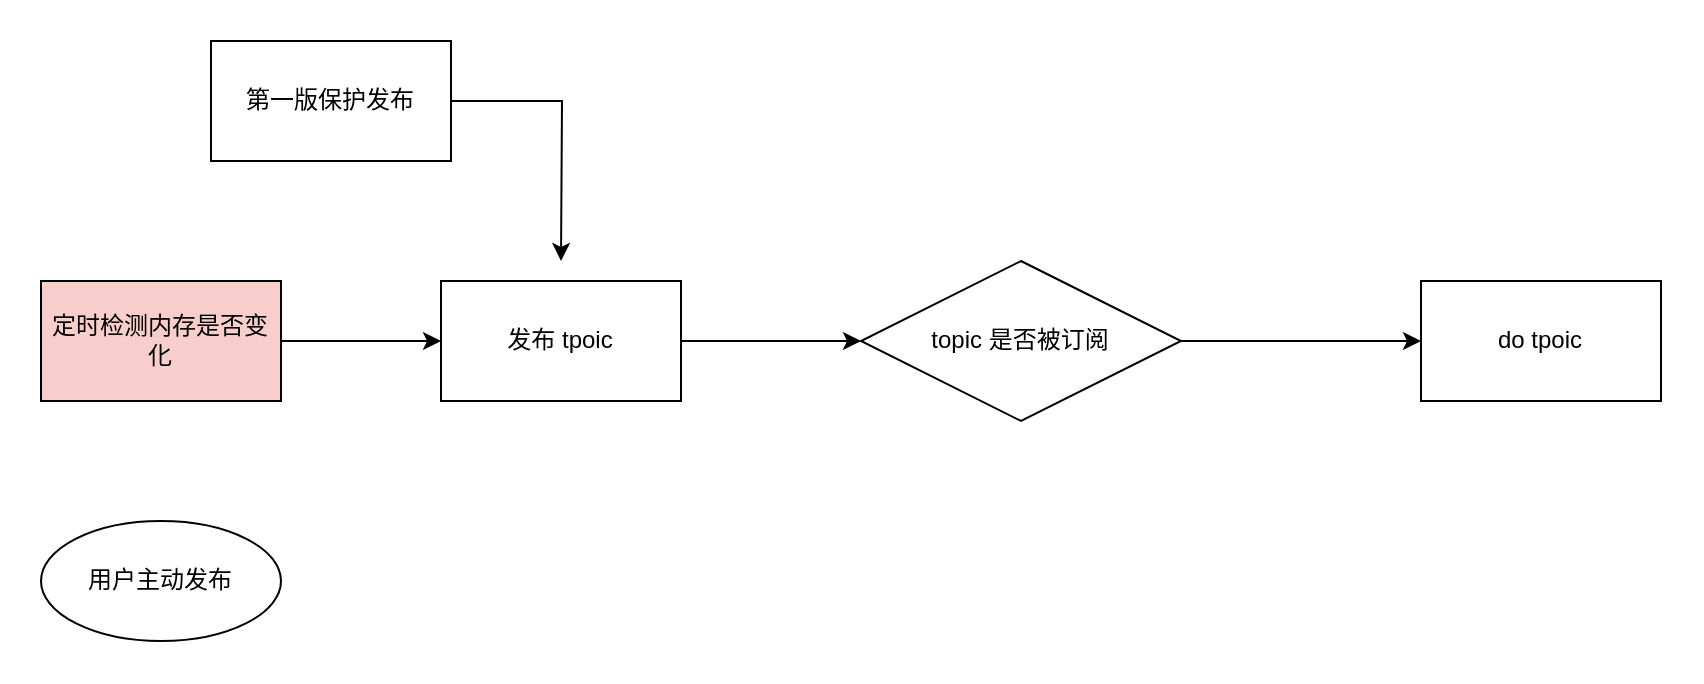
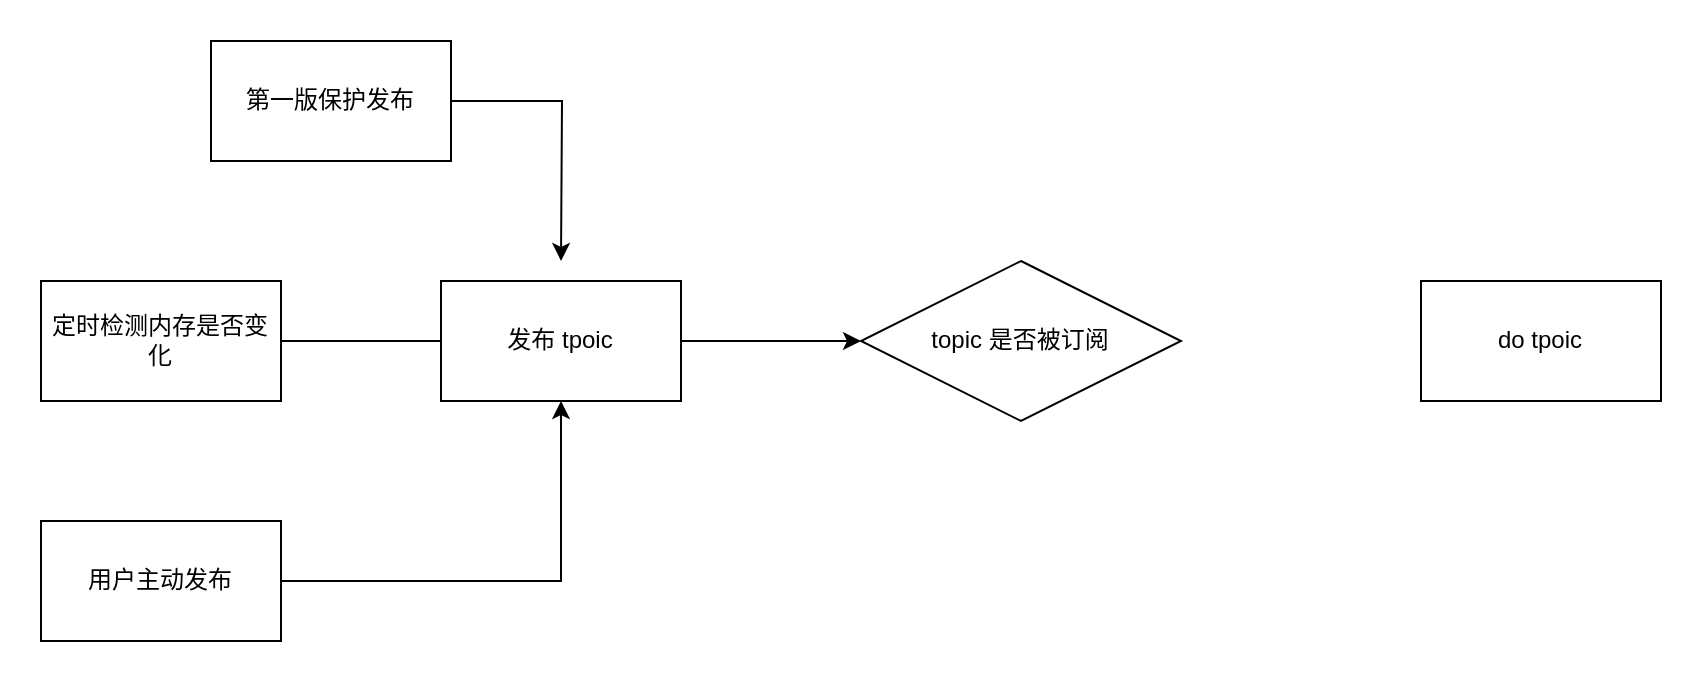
node "定时检测内存是否变化": fillcolor #f8cecc -> #ffffff
edge "定时检测内存是否变化" -> "发布 tpoic": arrowhead classic -> none
edge "topic 是否被订阅" -> "do tpoic": removed
node "用户主动发布": shape ellipse -> rectangle
edge "用户主动发布" -> "发布 tpoic": added
